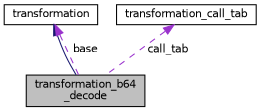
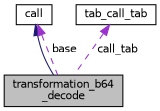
node "transformation": label "transformation" -> "call"
node "transformation_call_tab": label "transformation_call_tab" -> "tab_call_tab"
